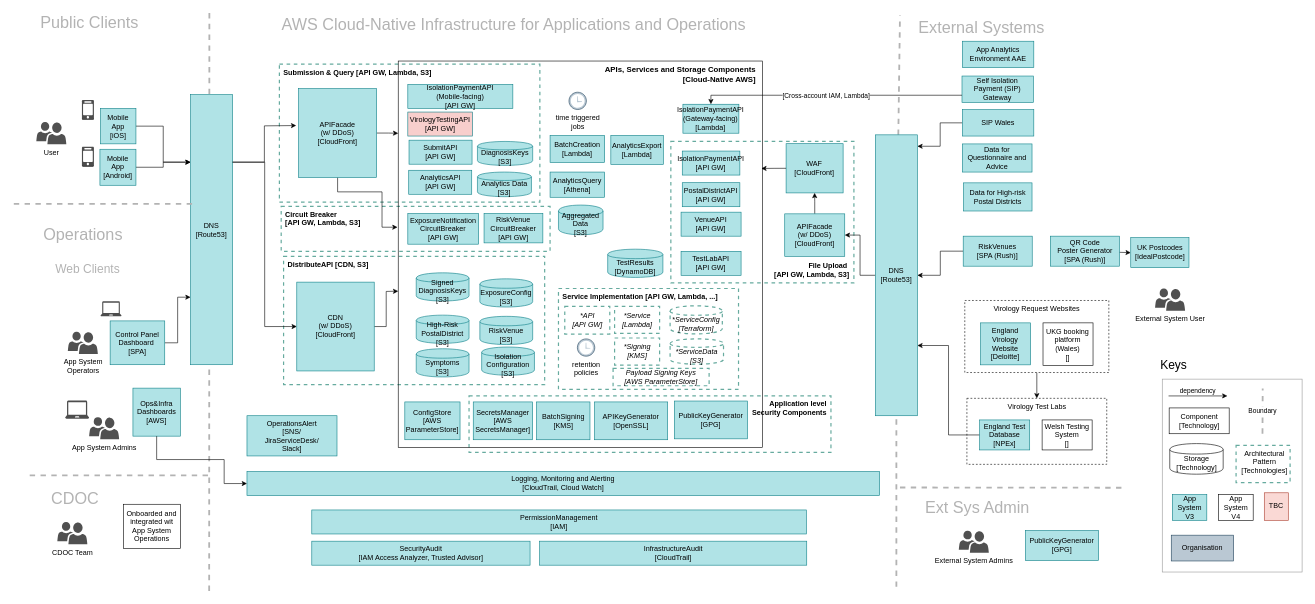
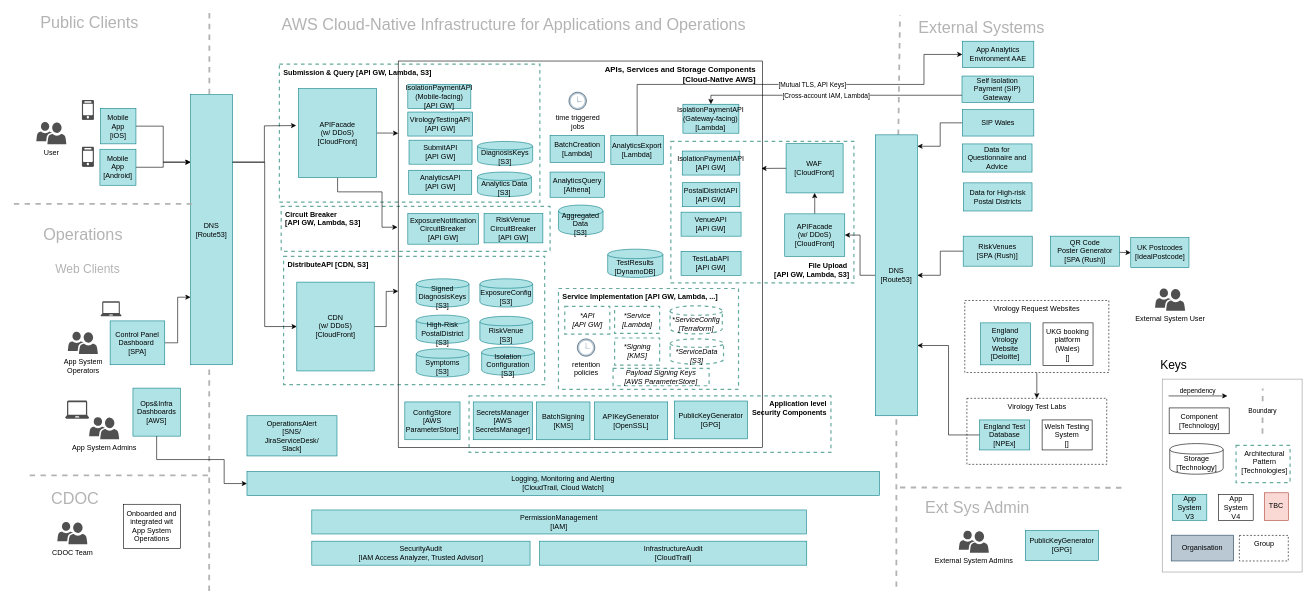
edge "AnalyticsExport [Lambda]" -> "App Analytics Environment AAE": added, label "[Mutual TLS, API Keys]"
node "IsolationPaymentAPI (Mobile-facing) [API GW]": size 105x24 -> 63x24
node "VirologyTestingAPI [API GW]": fillcolor #f8cecc -> #b0e3e6
node "Signed DiagnosisKeys [S3]": moved (443, 287) -> (443, 293)
node "Group": added
